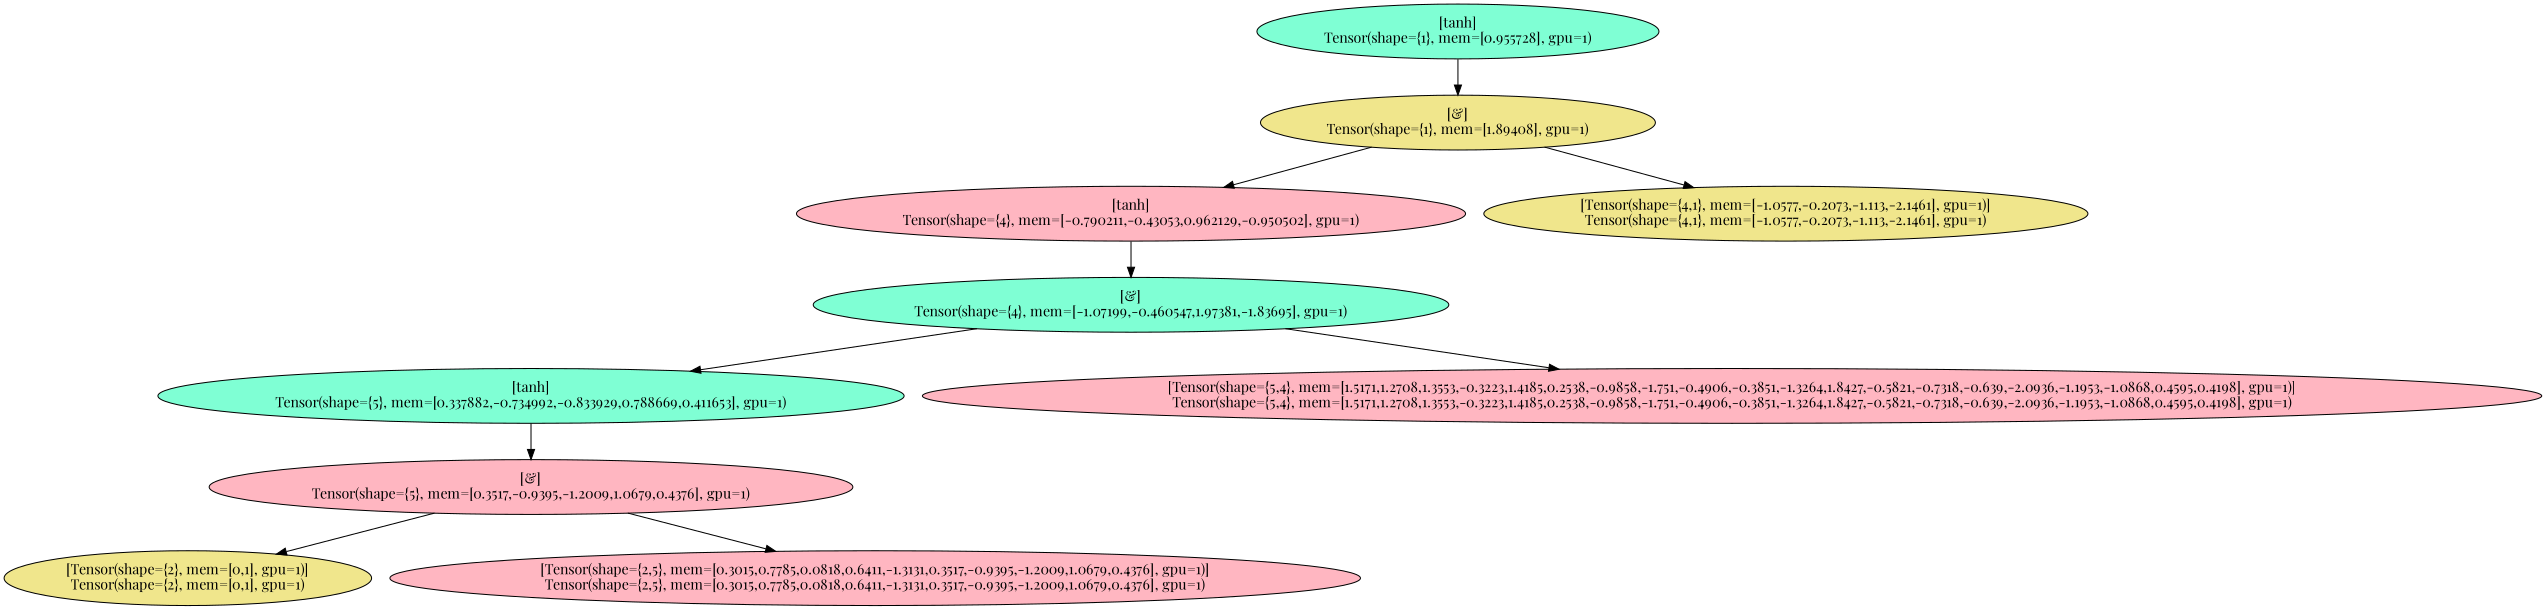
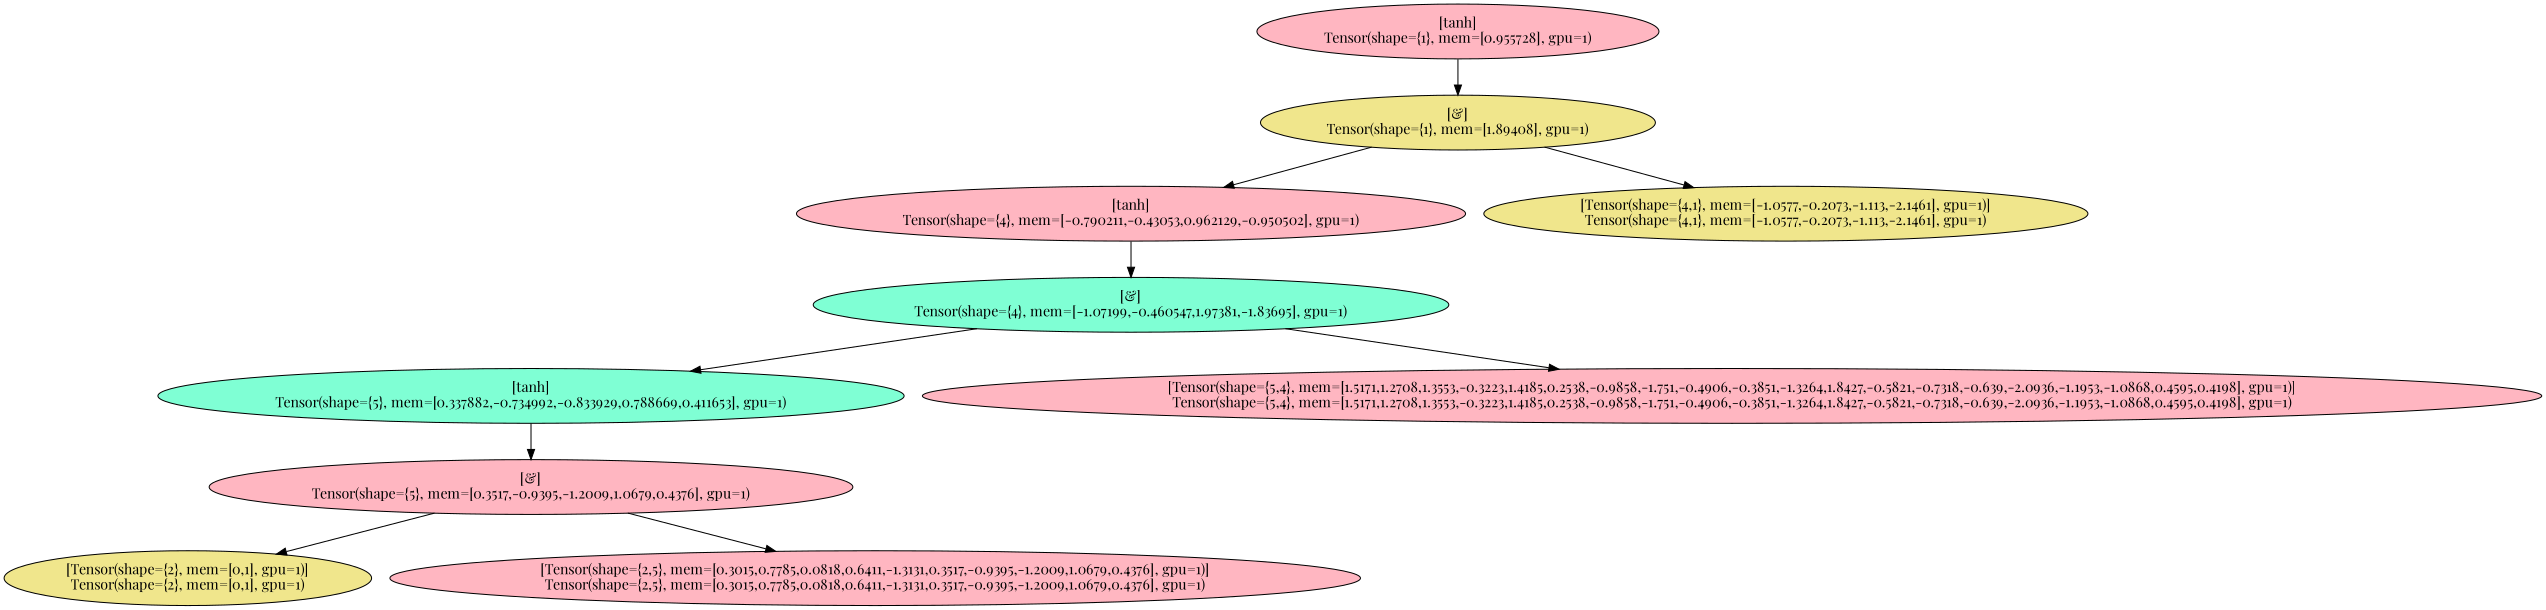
node "[tanh] Tensor(shape={1}, mem=[0.955728], gpu=1)": fillcolor aquamarine -> lightpink
